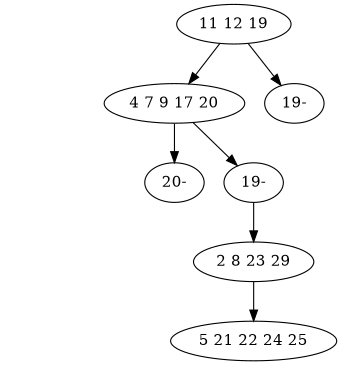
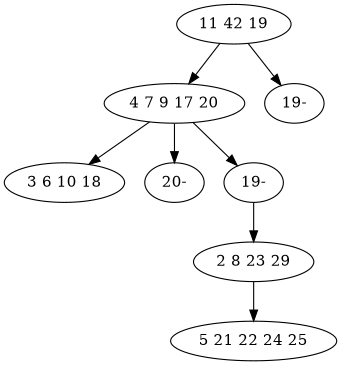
node "11 12 19": label "11 12 19" -> "11 42 19"
node "3 6 10 18": added
